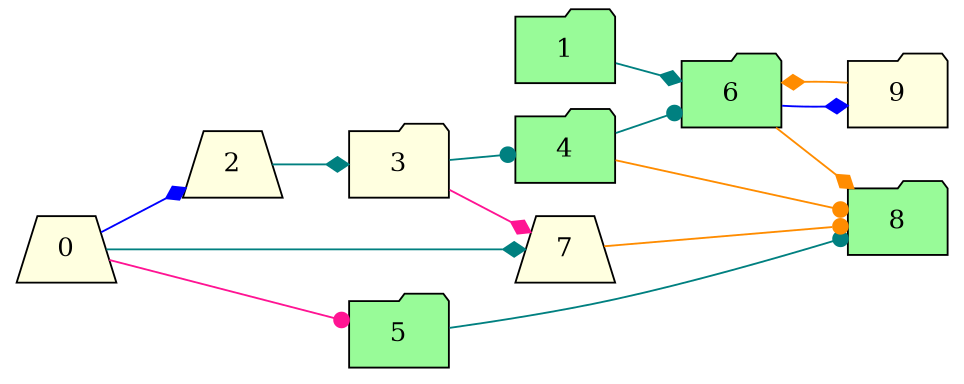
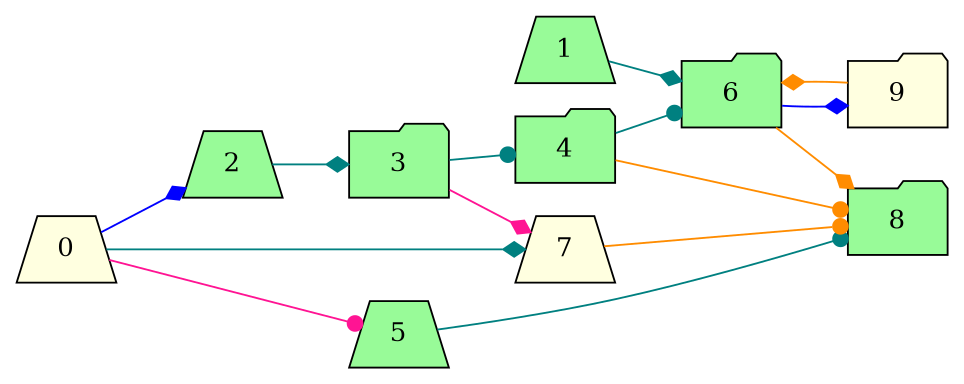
node "1": shape folder -> trapezium
node "2": fillcolor lightyellow -> palegreen
node "3": fillcolor lightyellow -> palegreen
node "5": shape folder -> trapezium
